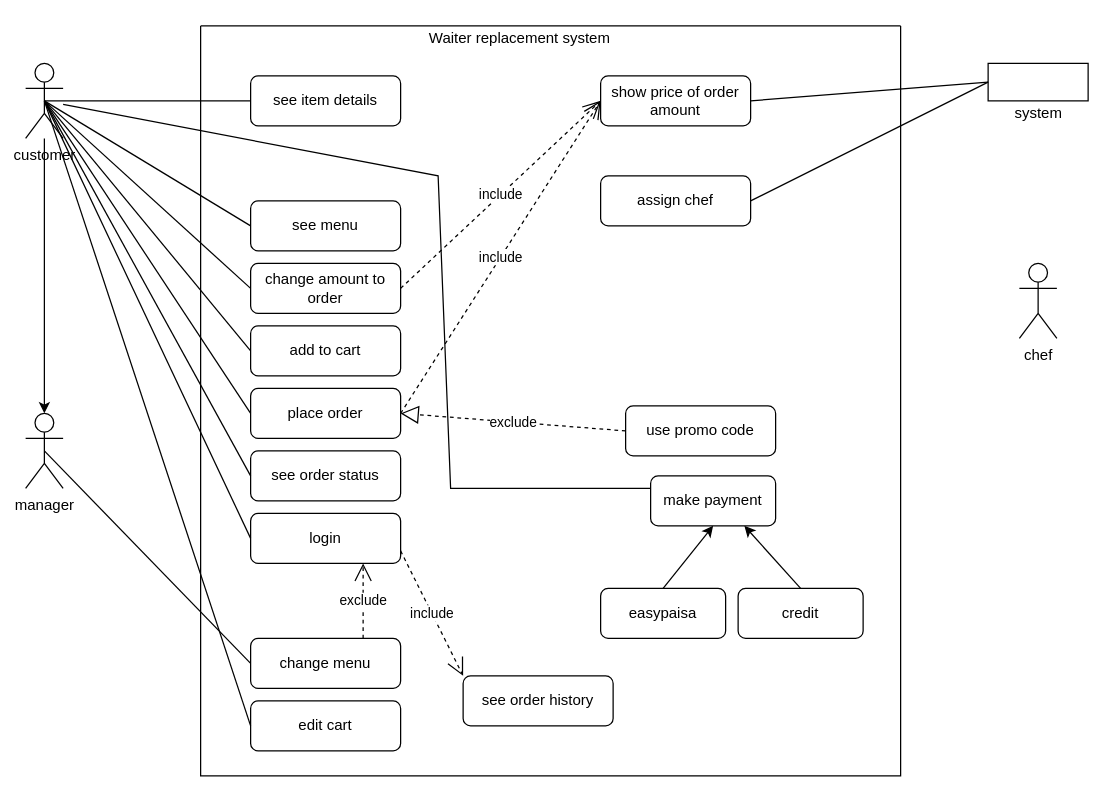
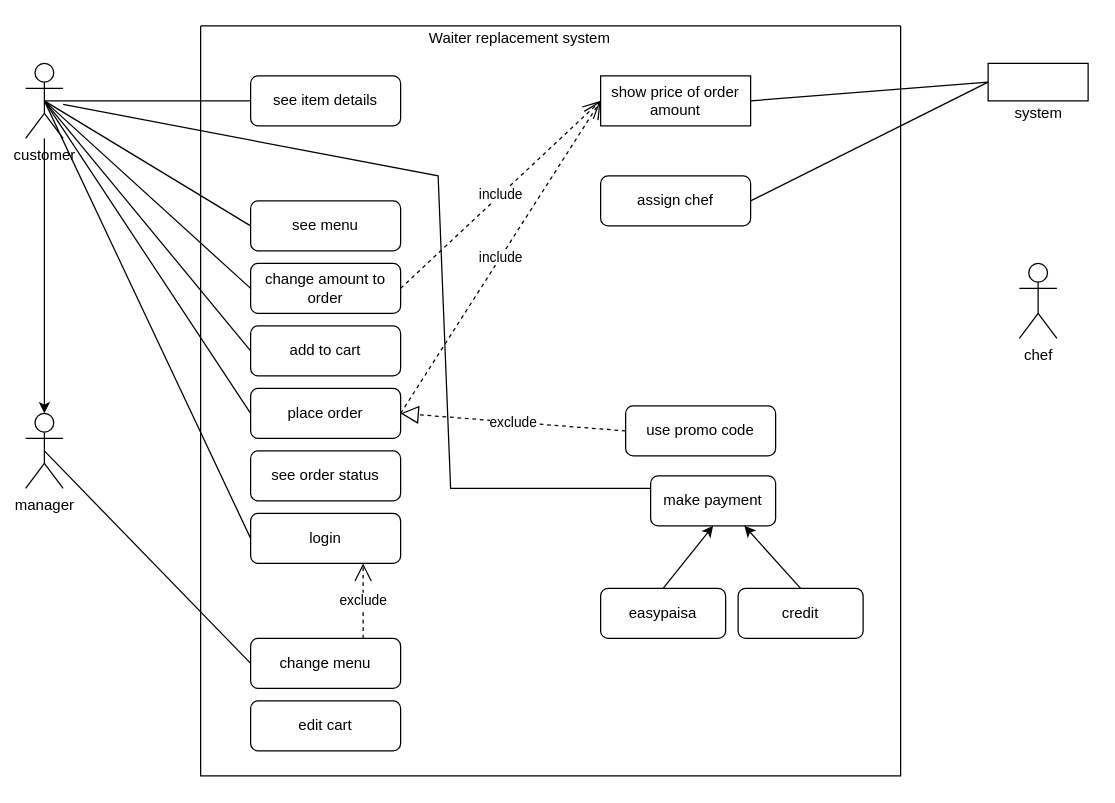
node "show price of order amount": shape rounded rectangle -> rectangle
edge "customer" -- "see order status": removed
edge "customer" -- "edit cart": removed
edge "login" -> "see order history": removed, label "include"
node "see order history": removed
